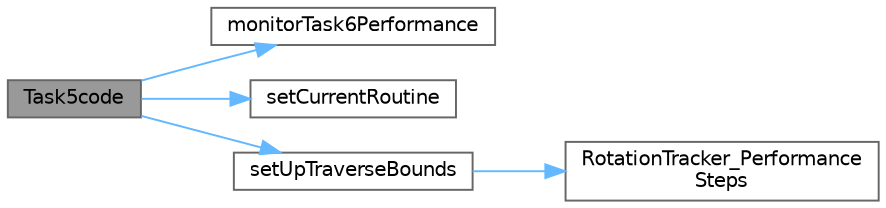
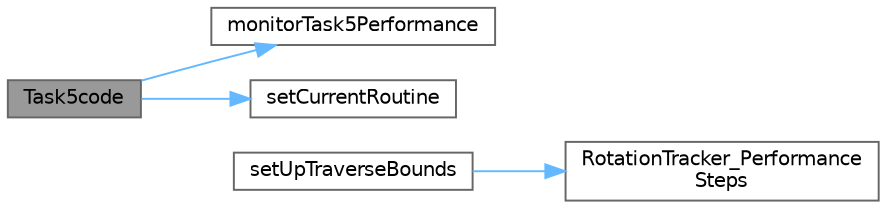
node "monitorTask6Performance": label "monitorTask6Performance" -> "monitorTask5Performance"
edge "Task5code" -> "setUpTraverseBounds": removed
